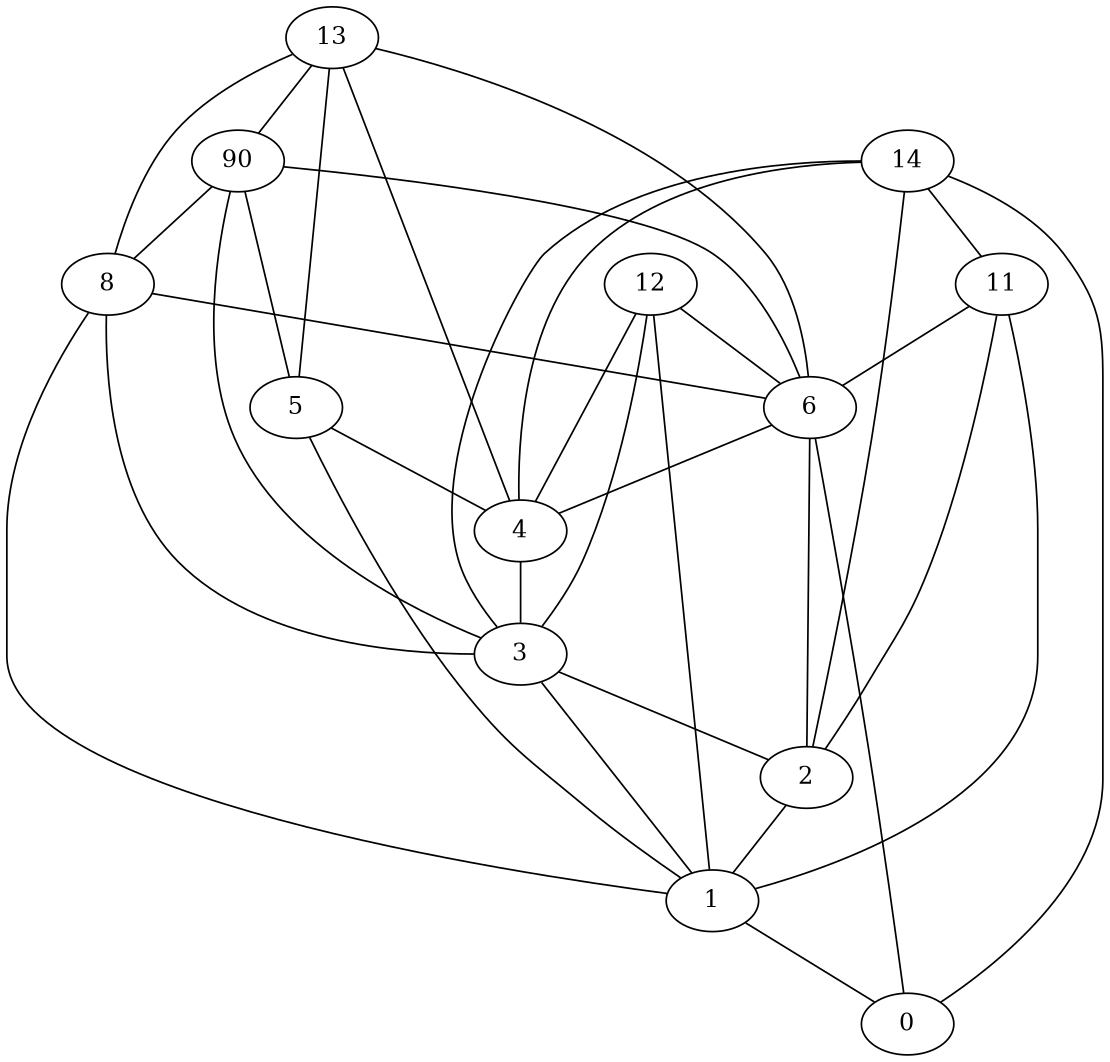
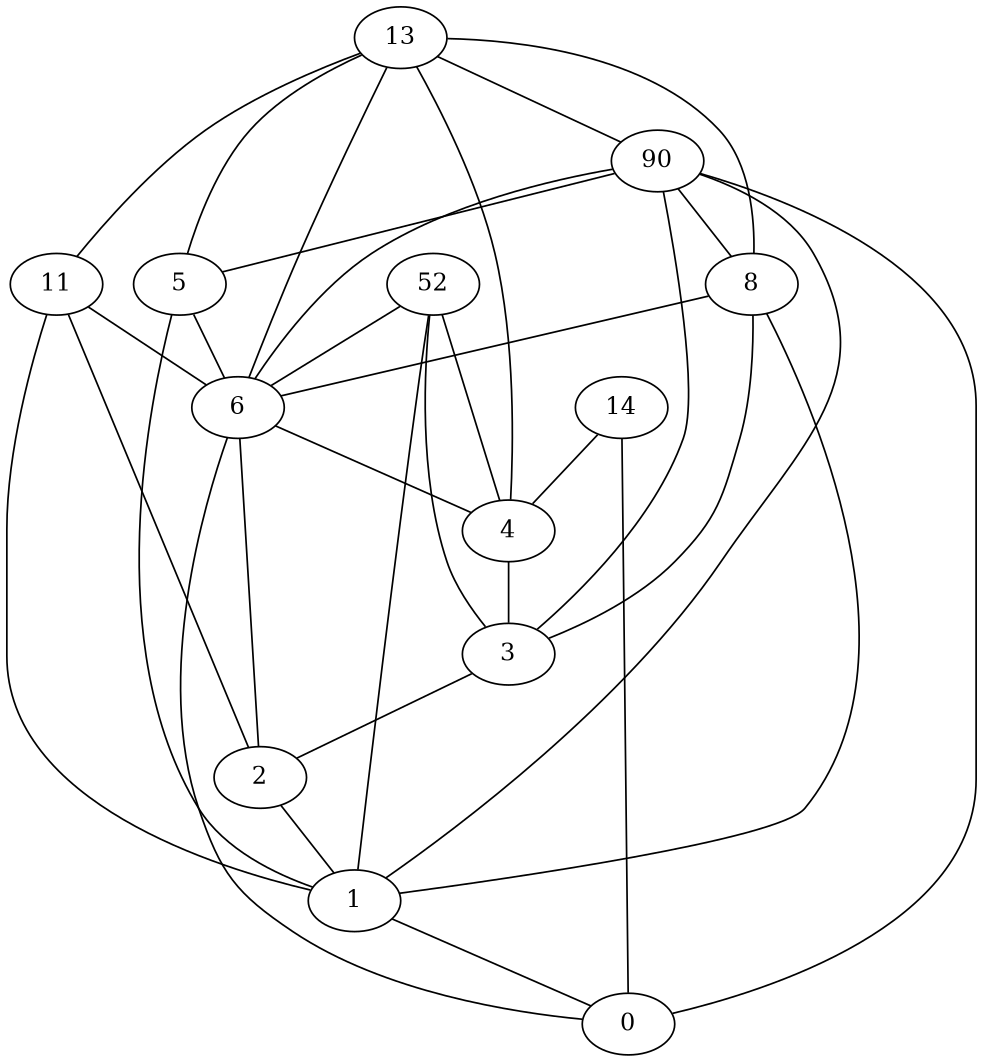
edge "11" -> "14": now "11" -> "13"
edge "3" -> "14": removed
node "12": label "12" -> "52"
edge "4" -> "5": now "6" -> "5"
edge "2" -> "14": removed
edge "0" -> "90": added
edge "1" -> "3": now "1" -> "90"
